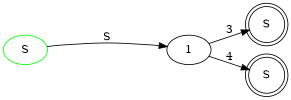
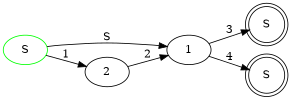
node "2": added
